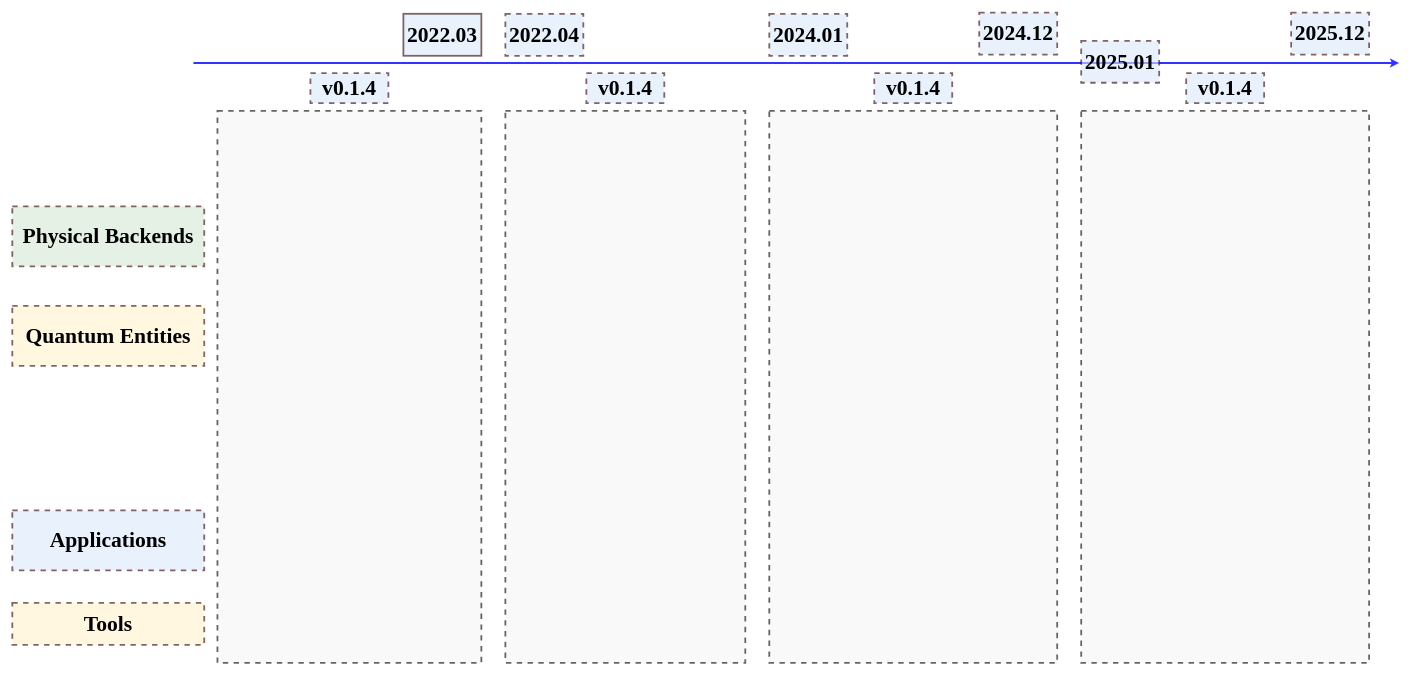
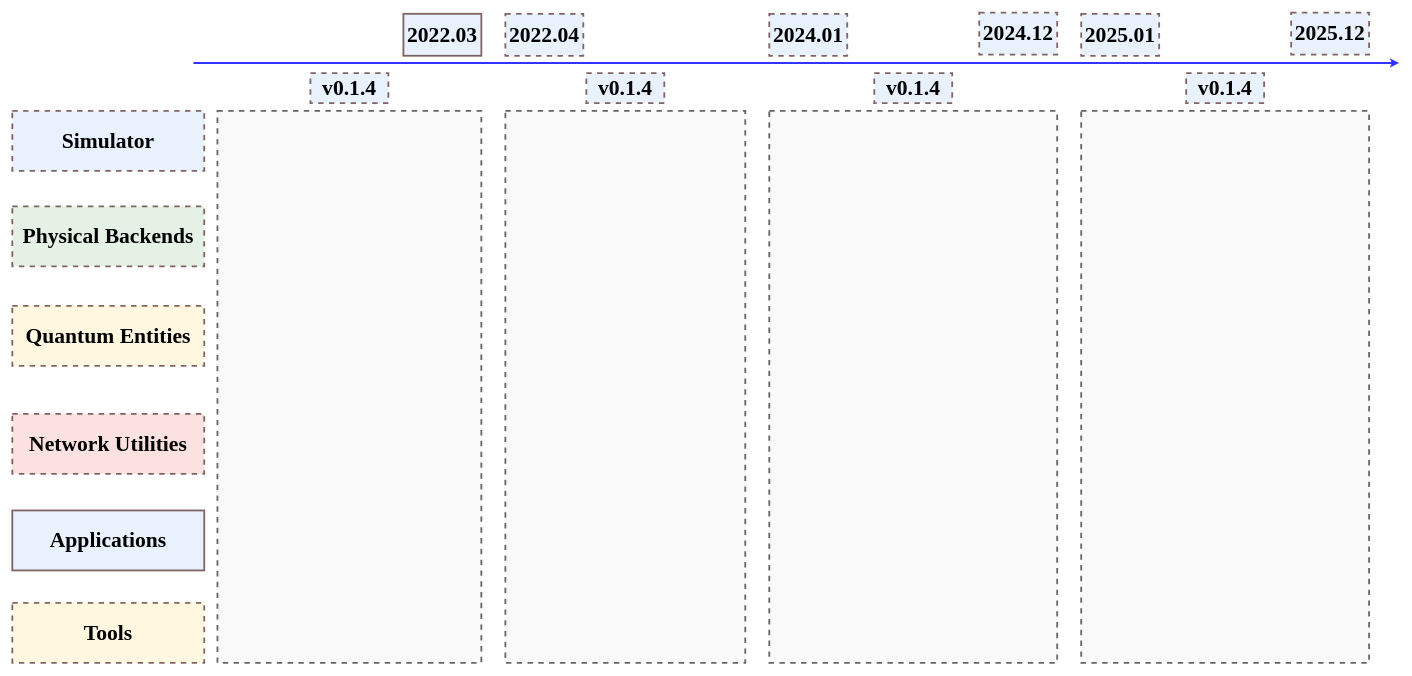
node "2025.01": moved (1121, 62) -> (1121, 35)
node "Simulator": added
node "Network Utilities": added
node "Applications": style dashed -> solid
node "Tools": size 192x42 -> 192x60
